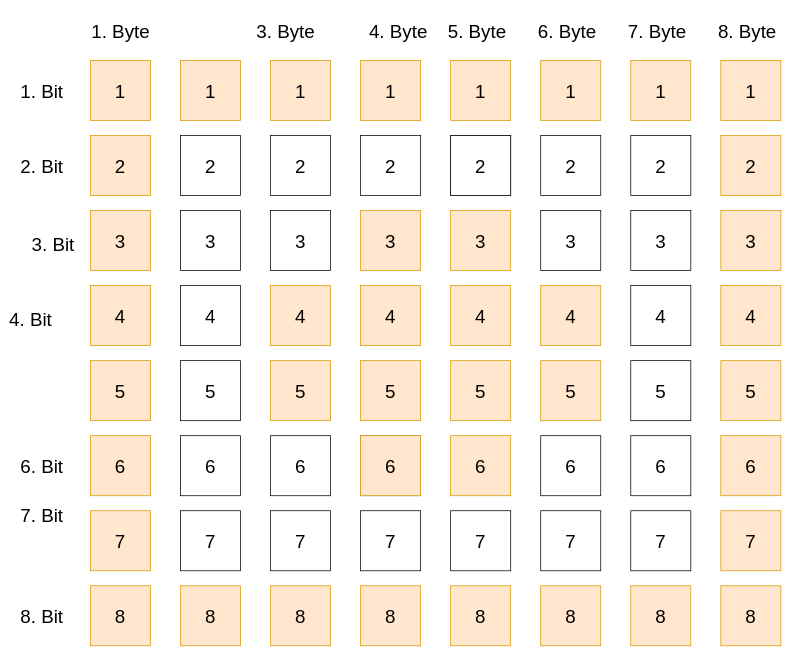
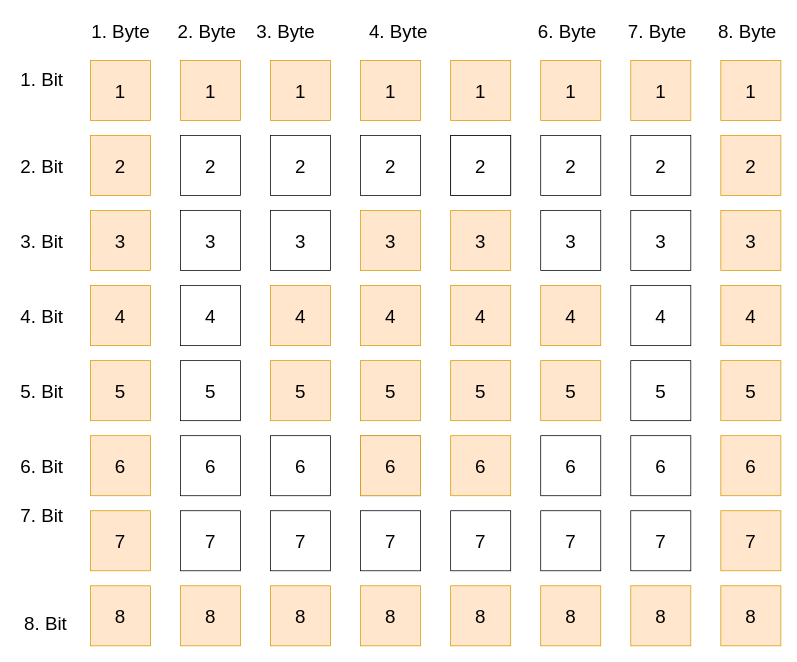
node "2. Byte": added
node "5. Byte": removed
node "1. Bit": moved (42, 90) -> (42, 79)
node "3. Bit": moved (53, 244) -> (42, 240)
node "4. Bit": moved (30, 319) -> (42, 315)
node "5. Bit": added
node "8. Bit": moved (42, 615) -> (45, 623)
